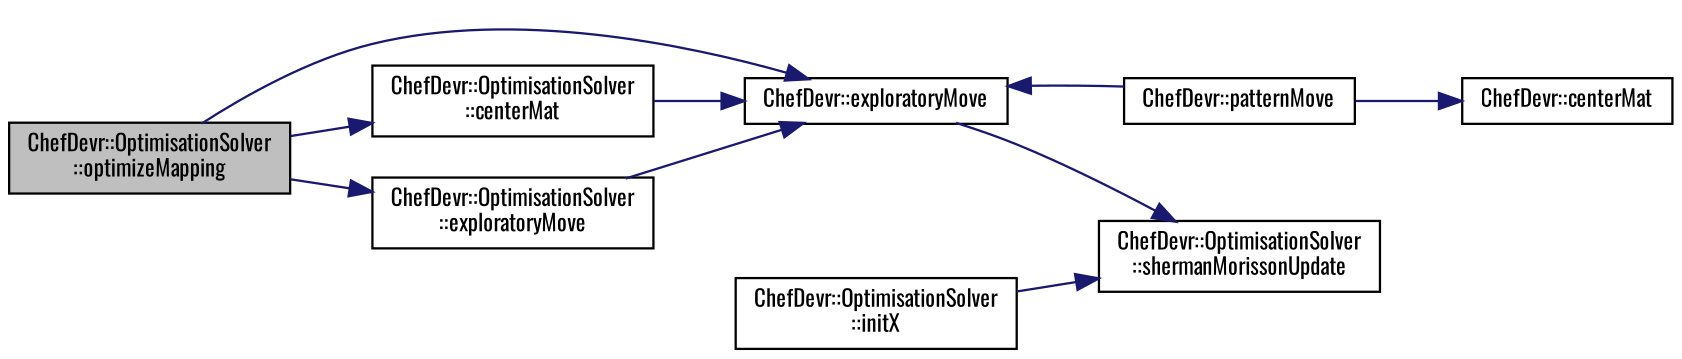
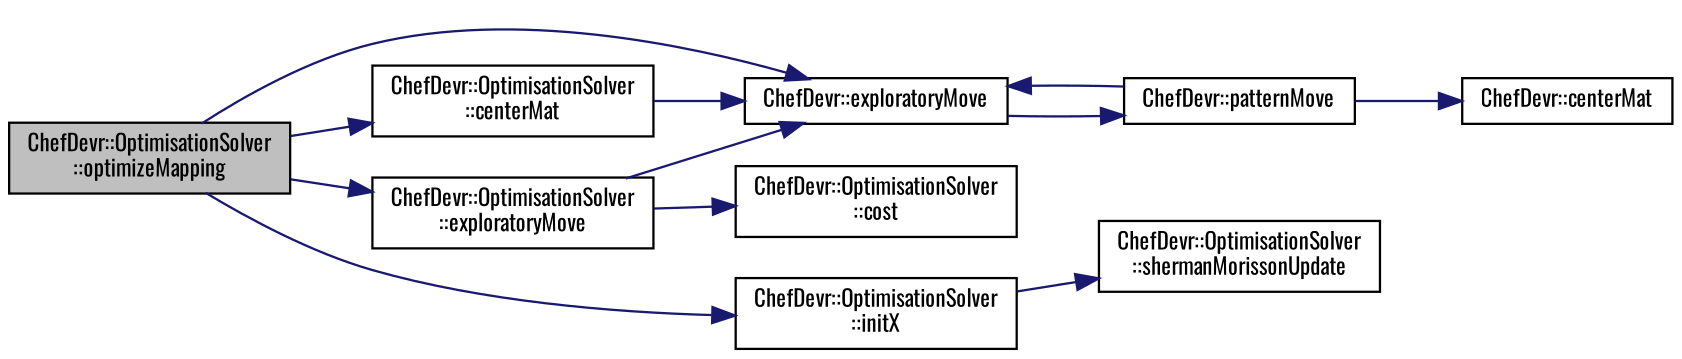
edge "ChefDevr::exploratoryMove" -> "ChefDevr::OptimisationSolver ::shermanMorissonUpdate": now "ChefDevr::exploratoryMove" -> "ChefDevr::patternMove"
node "ChefDevr::OptimisationSolver ::cost": added
edge "ChefDevr::OptimisationSolver ::optimizeMapping" -> "ChefDevr::OptimisationSolver ::initX": added
